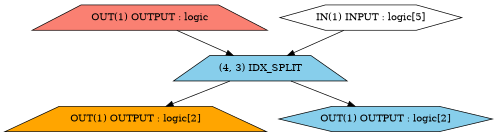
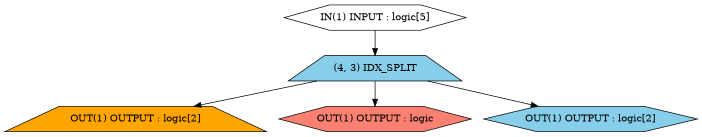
node "OUT(1) OUTPUT : logic": shape trapezium -> hexagon
edge "OUT(1) OUTPUT : logic" -> "(4, 3) IDX_SPLIT": reversed
